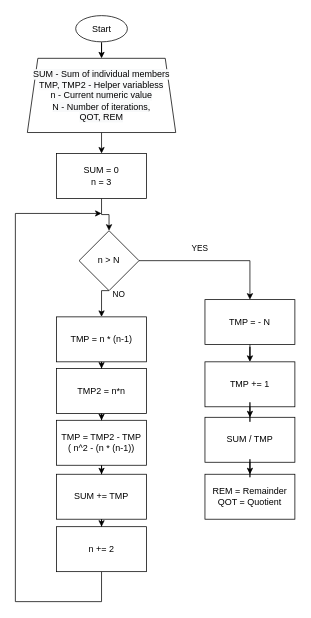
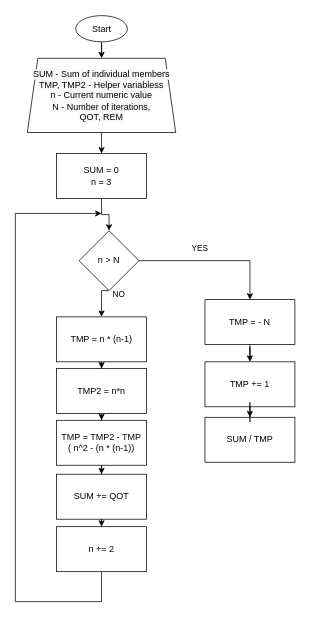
edge "SUM / TMP" -> "REM = Remainder QOT = Quotient": removed
node "SUM += TMP": label "SUM += TMP" -> "SUM += QOT"
node "REM = Remainder QOT = Quotient": removed
